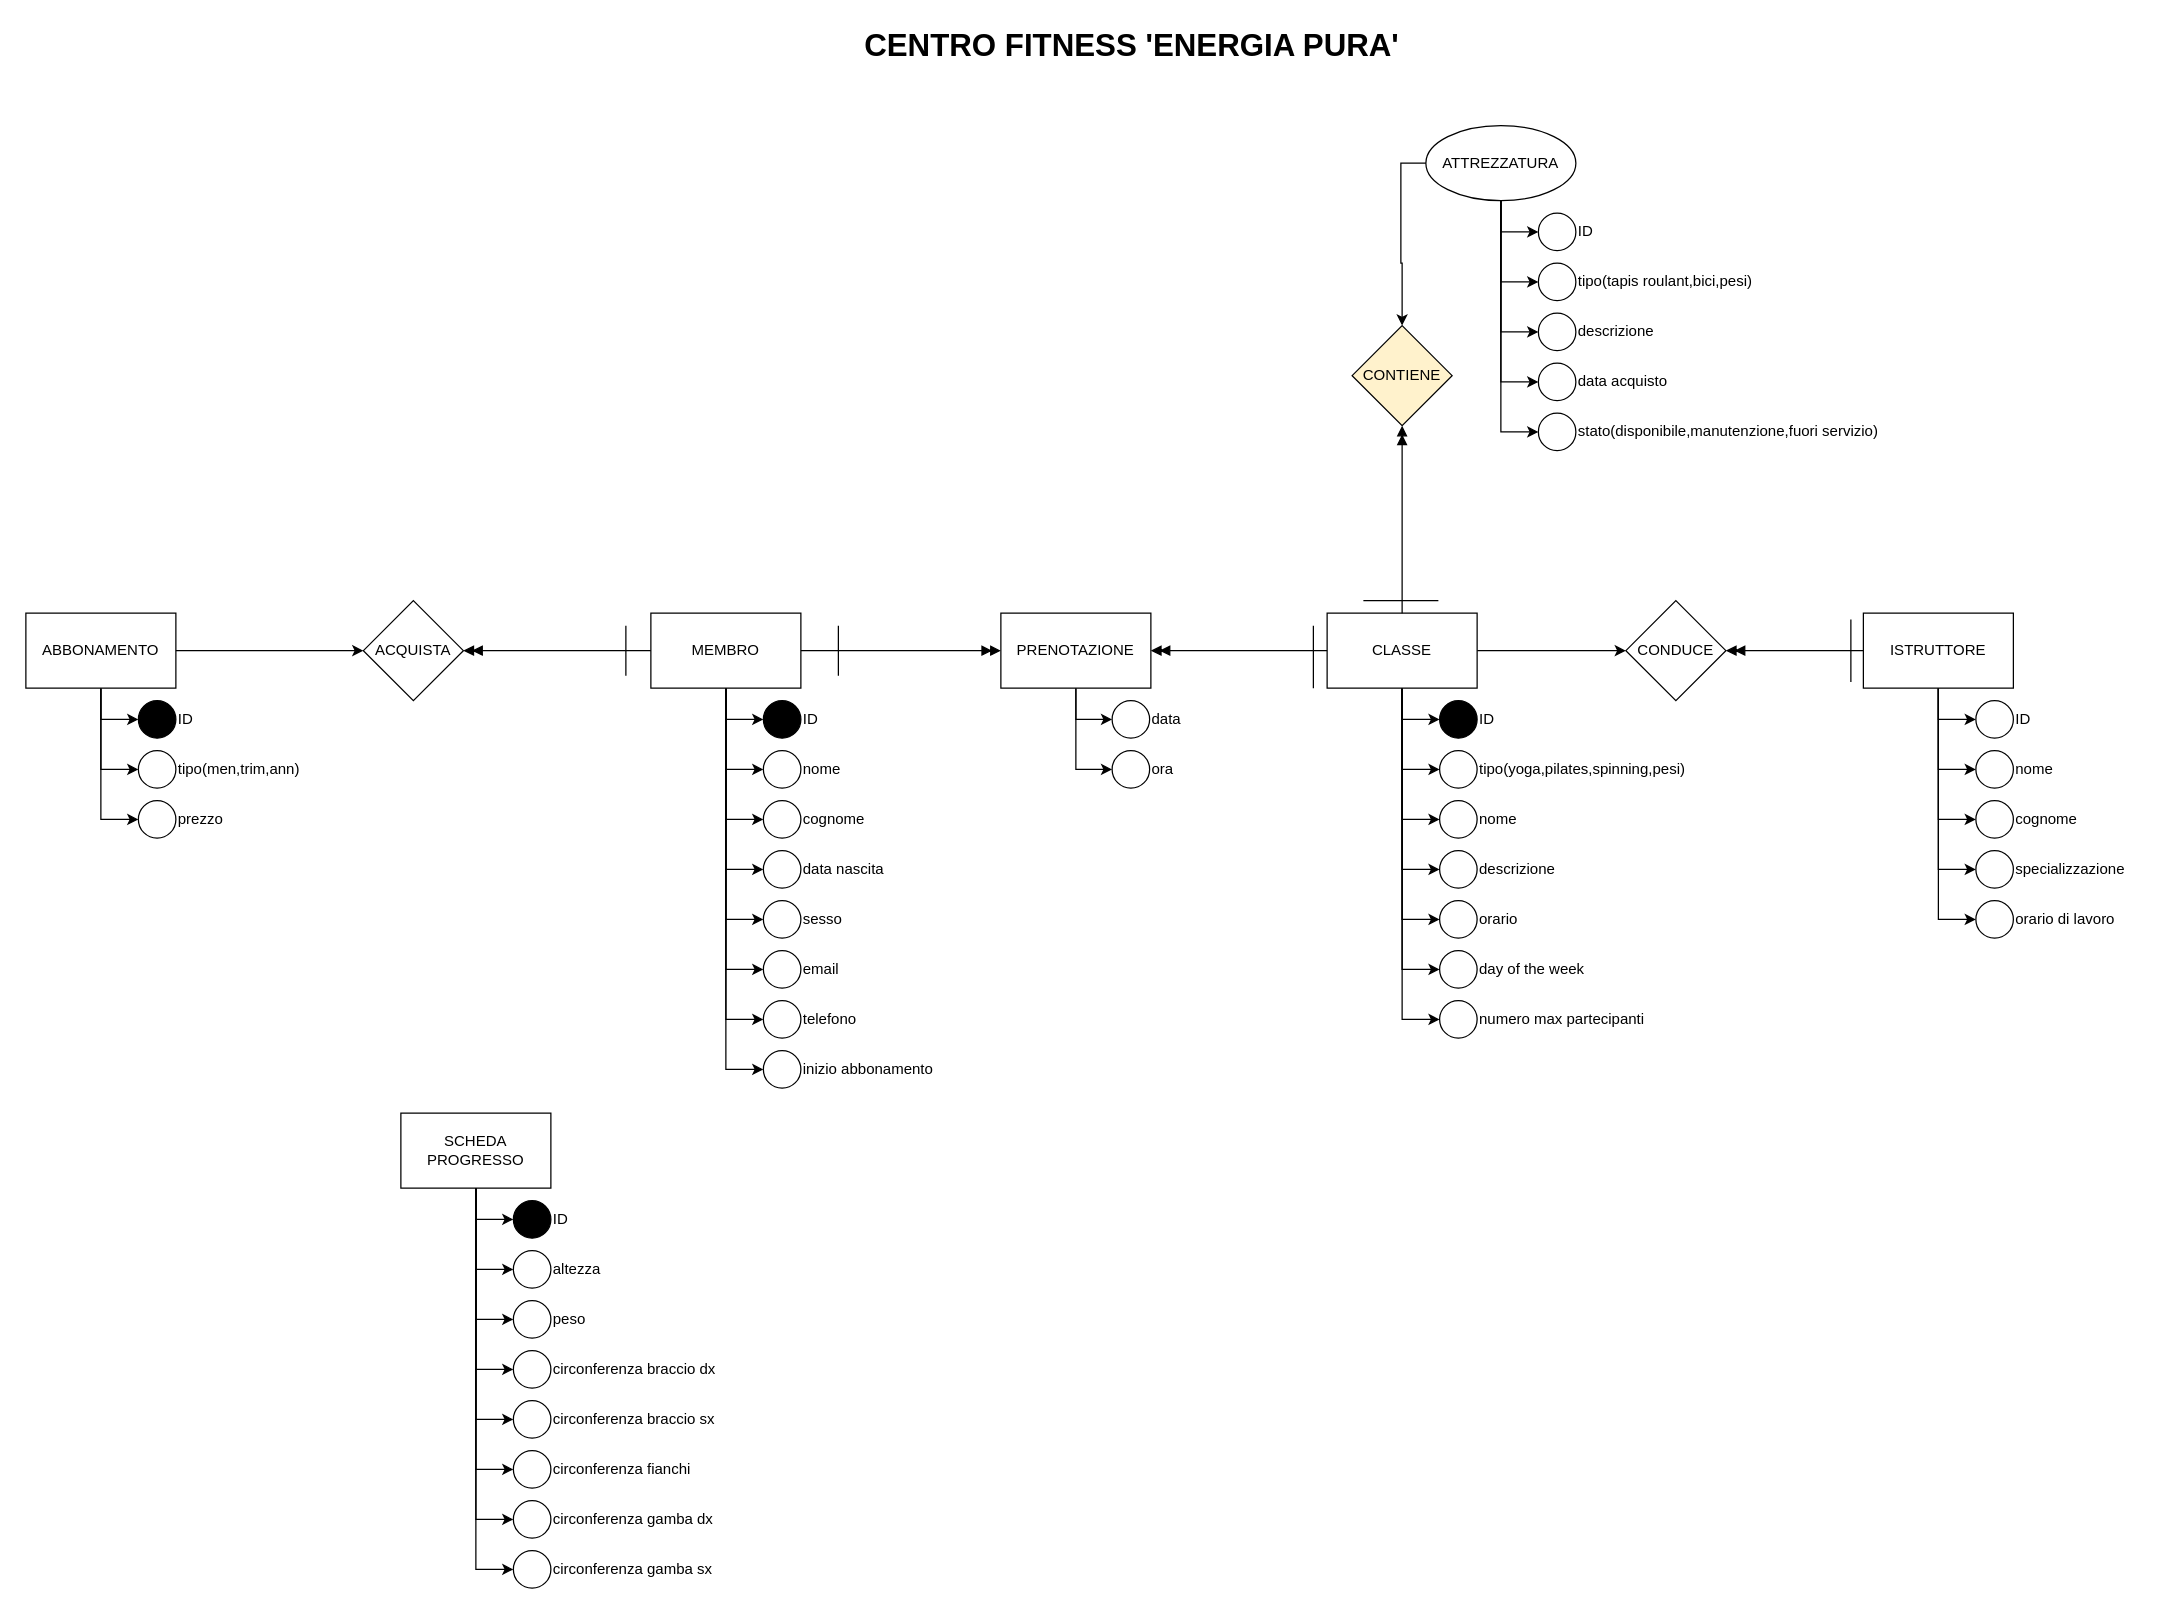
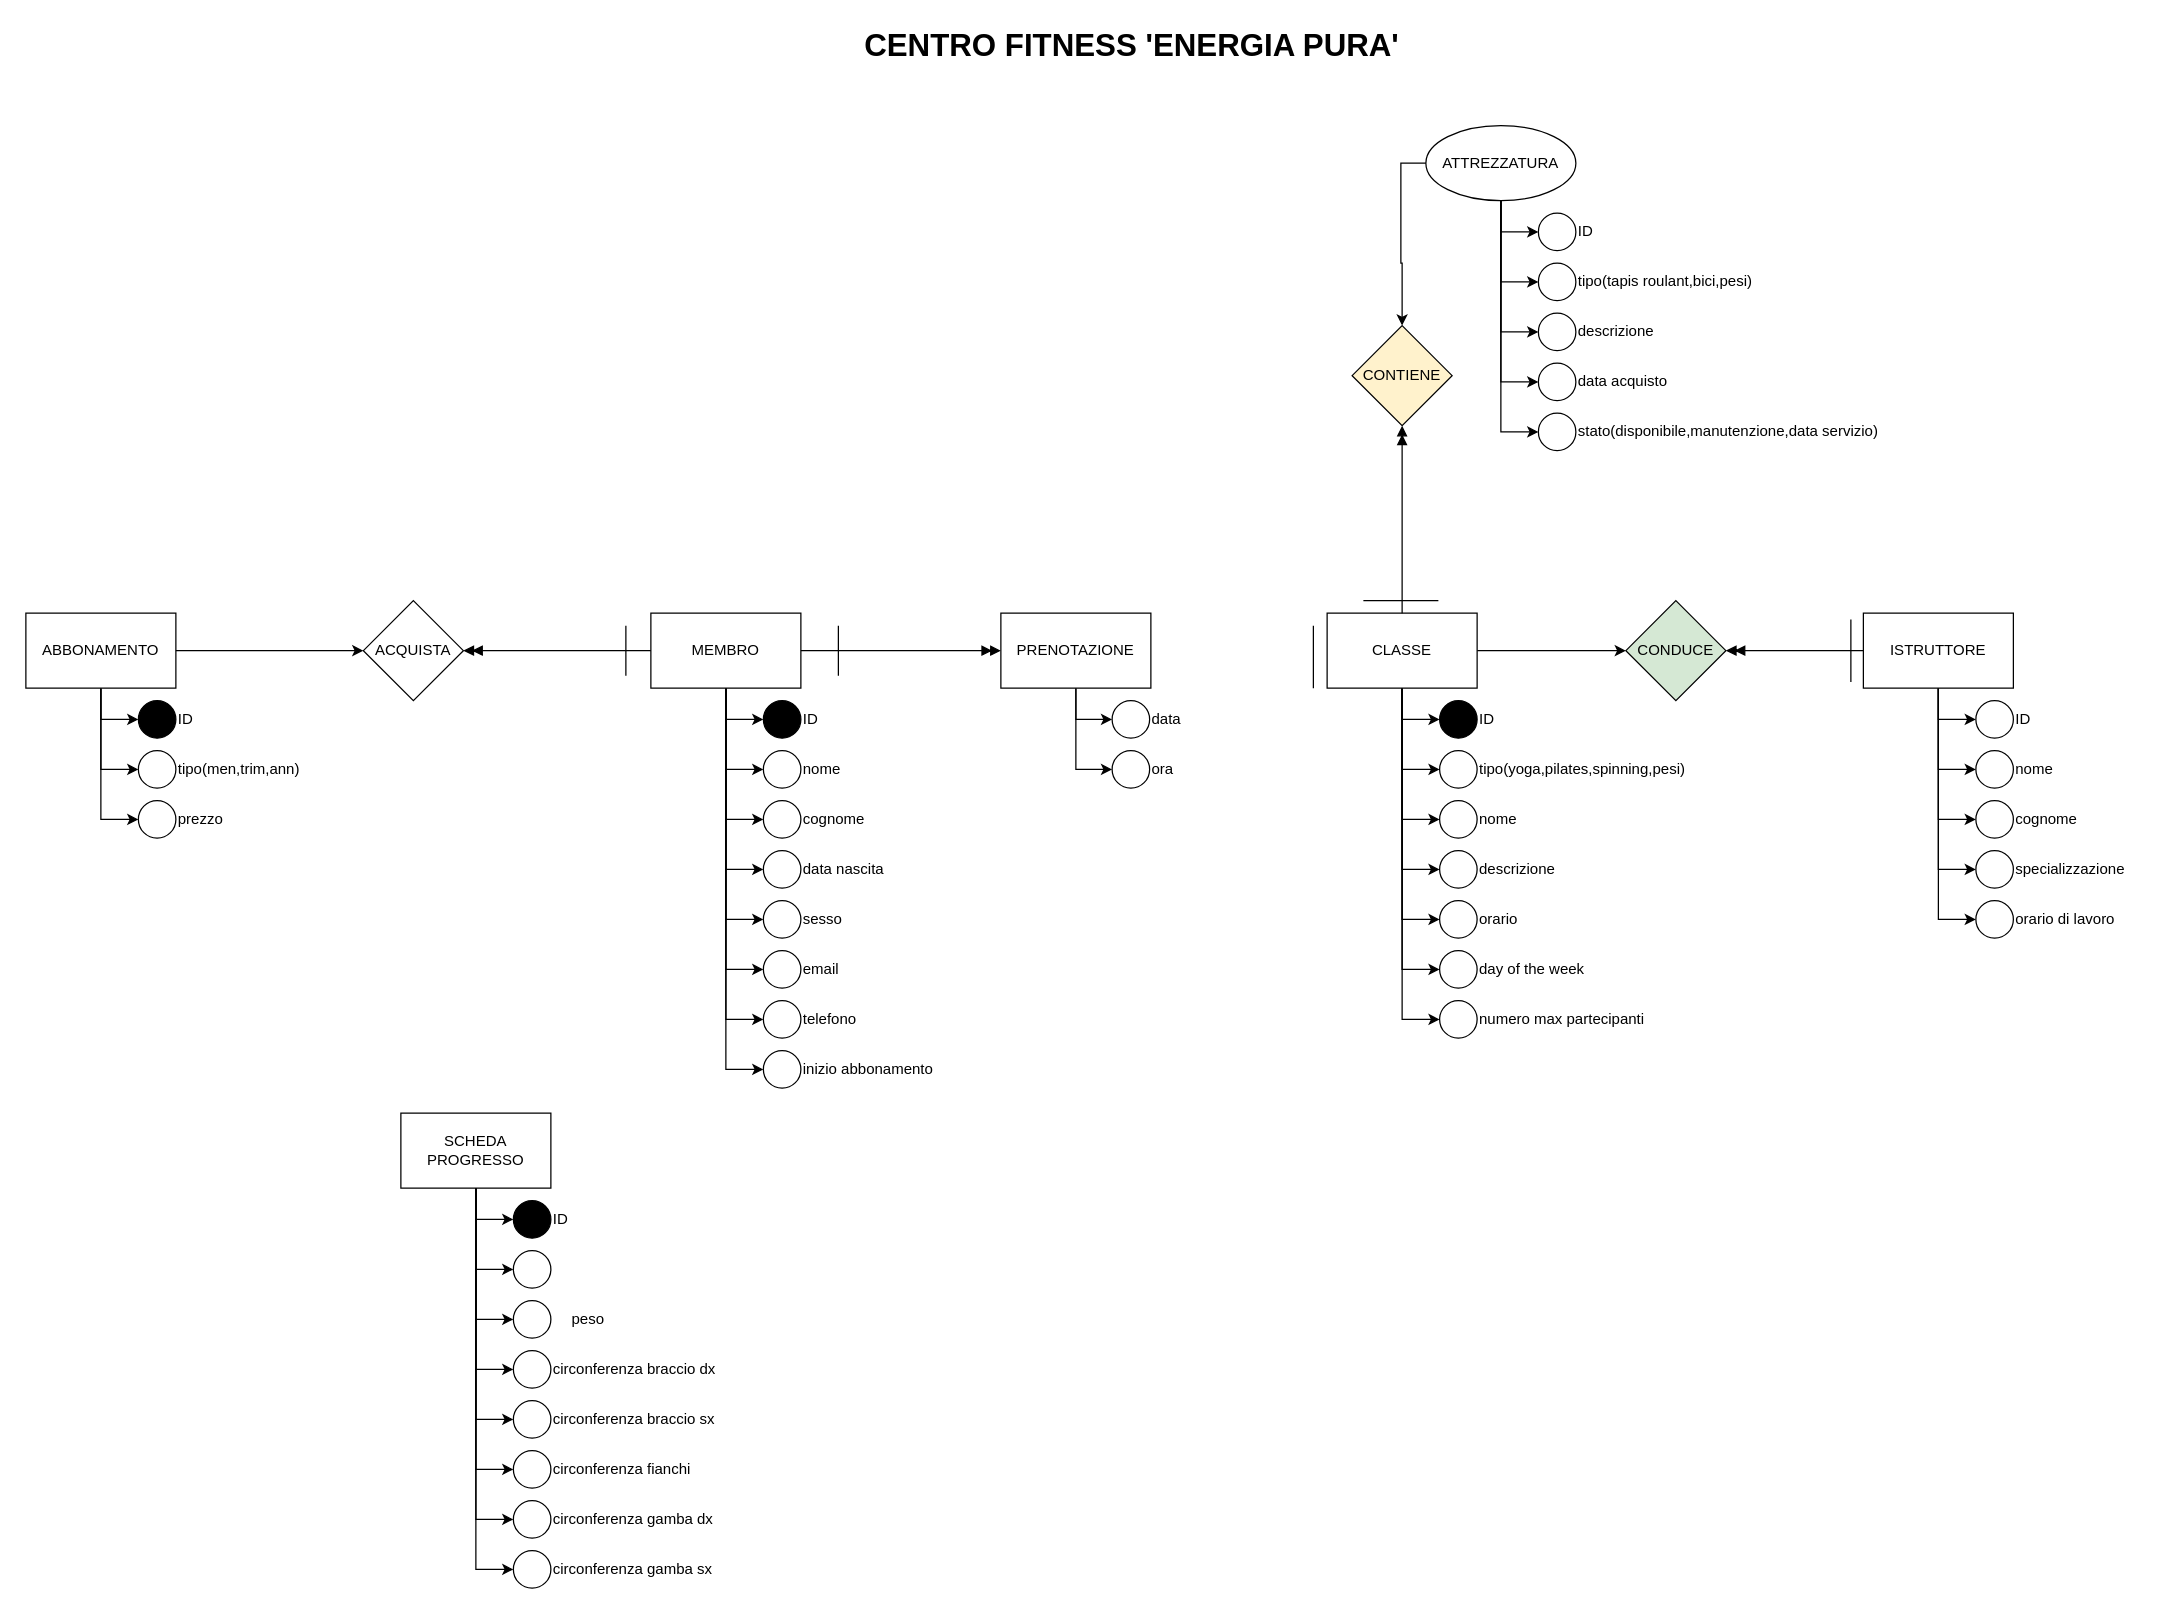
node "stato(disponibile,manutenzione,fuori servizio)": label "stato(disponibile,manutenzione,fuori servizio)" -> "stato(disponibile,manutenzione,data servizio)"
edge "CLASSE" -> "PRENOTAZIONE": removed
node "CONDUCE": fillcolor #ffffff -> #d5e8d4
node "altezza": removed
node "peso": moved (582, 1319) -> (601, 1319)
